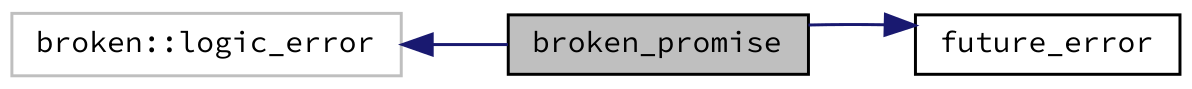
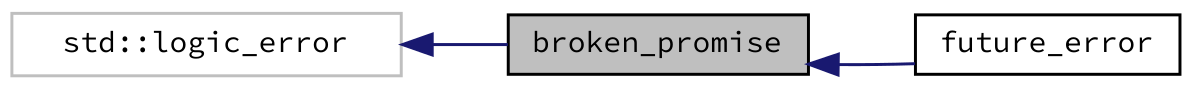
edge "broken_promise" -> "future_error": reversed
node "broken::logic_error": label "broken::logic_error" -> "std::logic_error"
